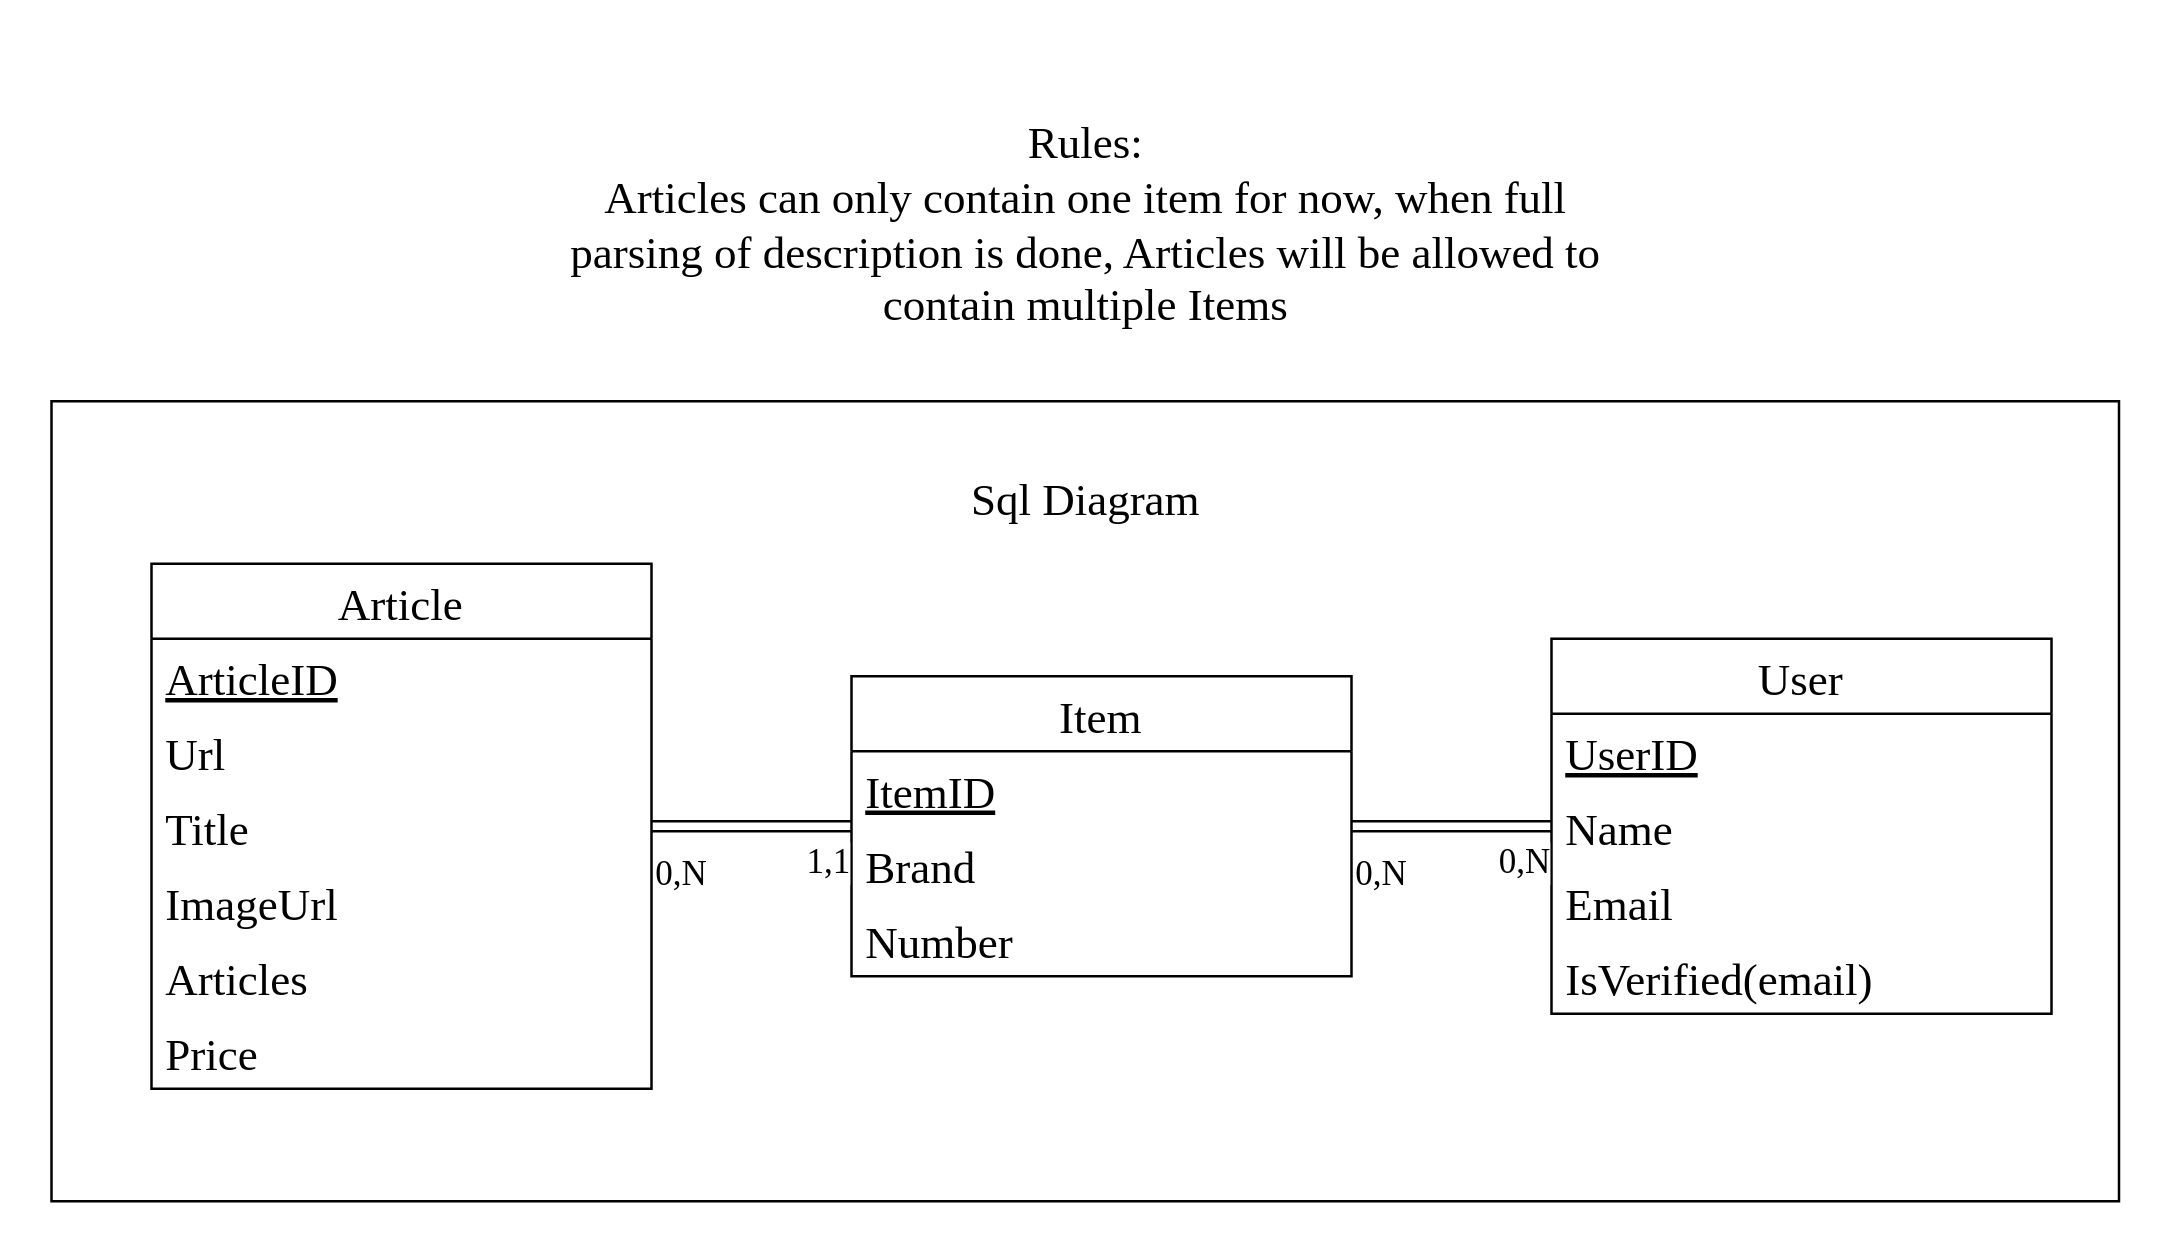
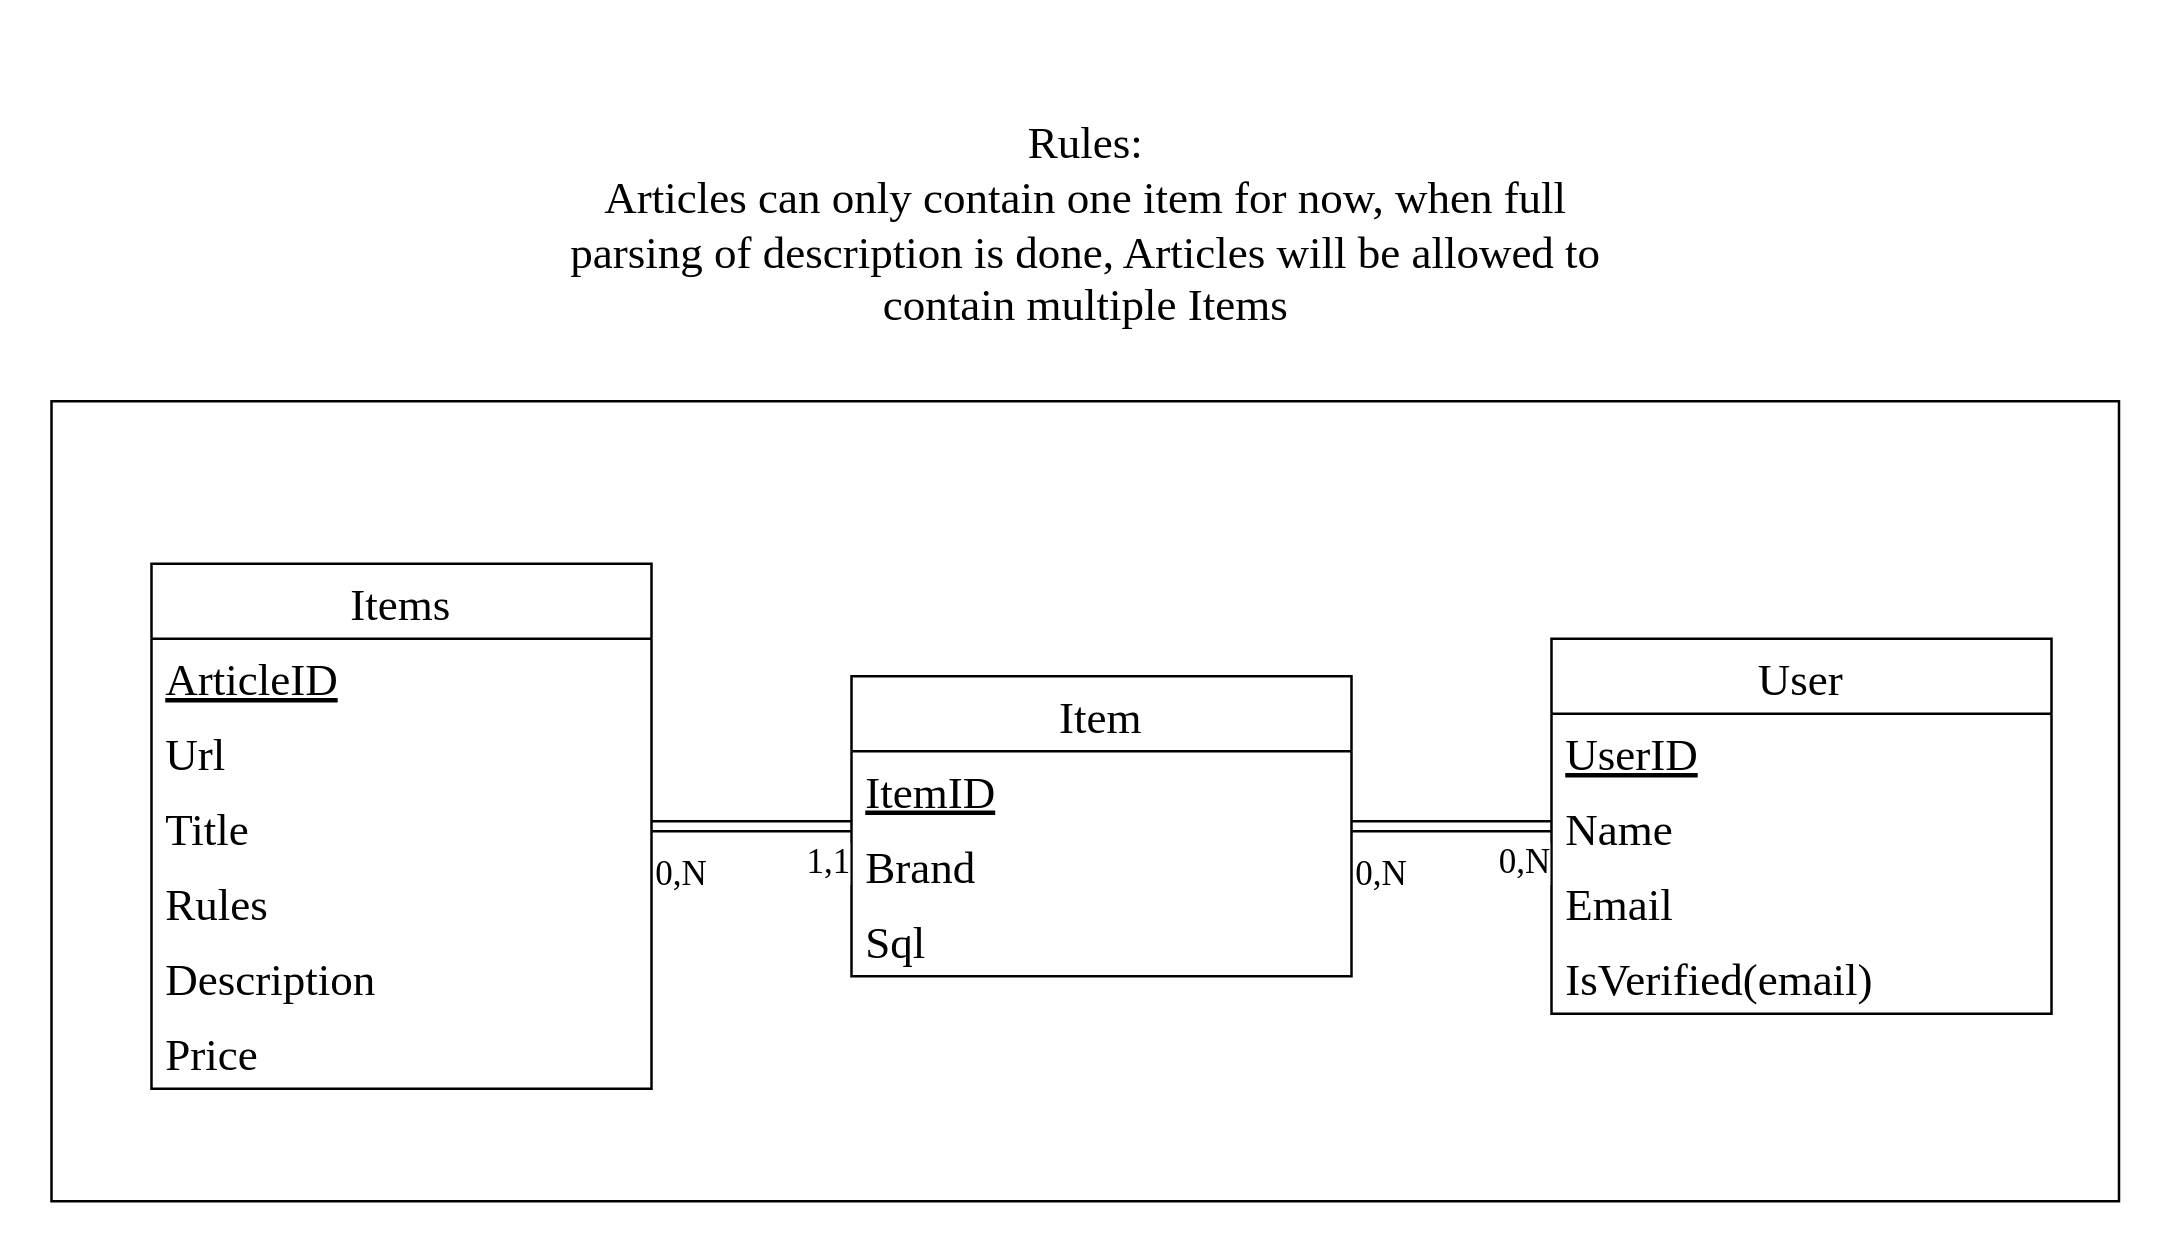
node "Sql Diagram": removed
node "Article": label "Article" -> "Items"
node "ImageUrl": label "ImageUrl" -> "Rules"
node "Number": label "Number" -> "Sql"
node "Articles": label "Articles" -> "Description"
